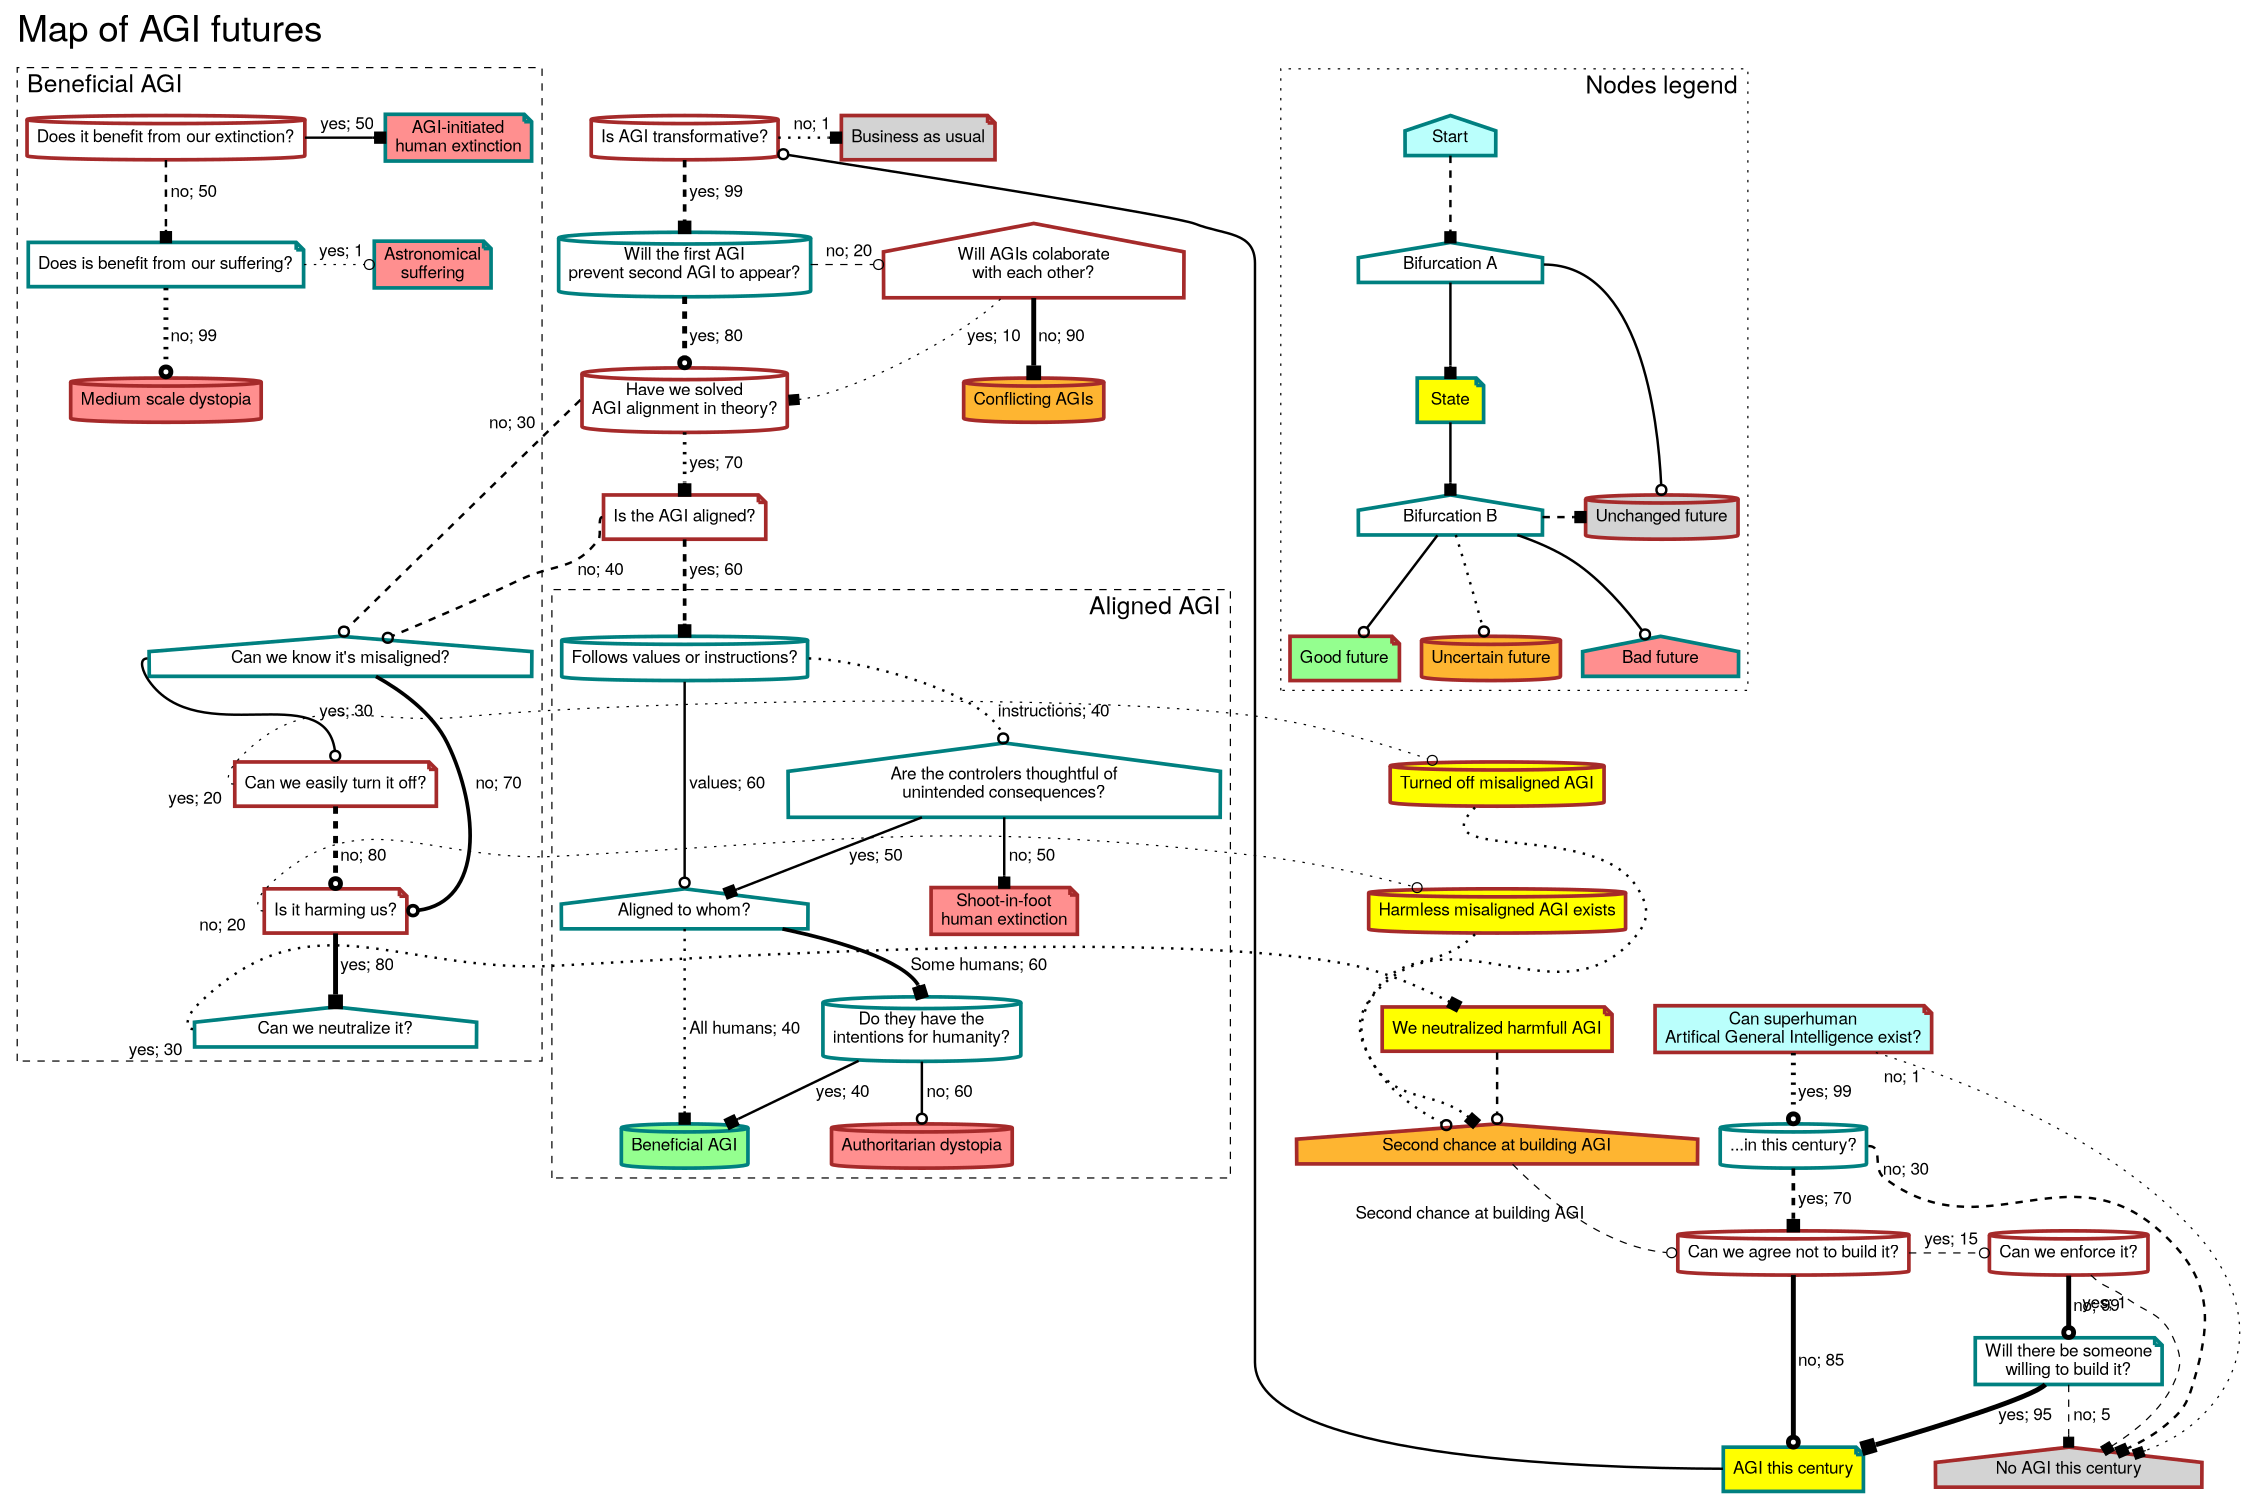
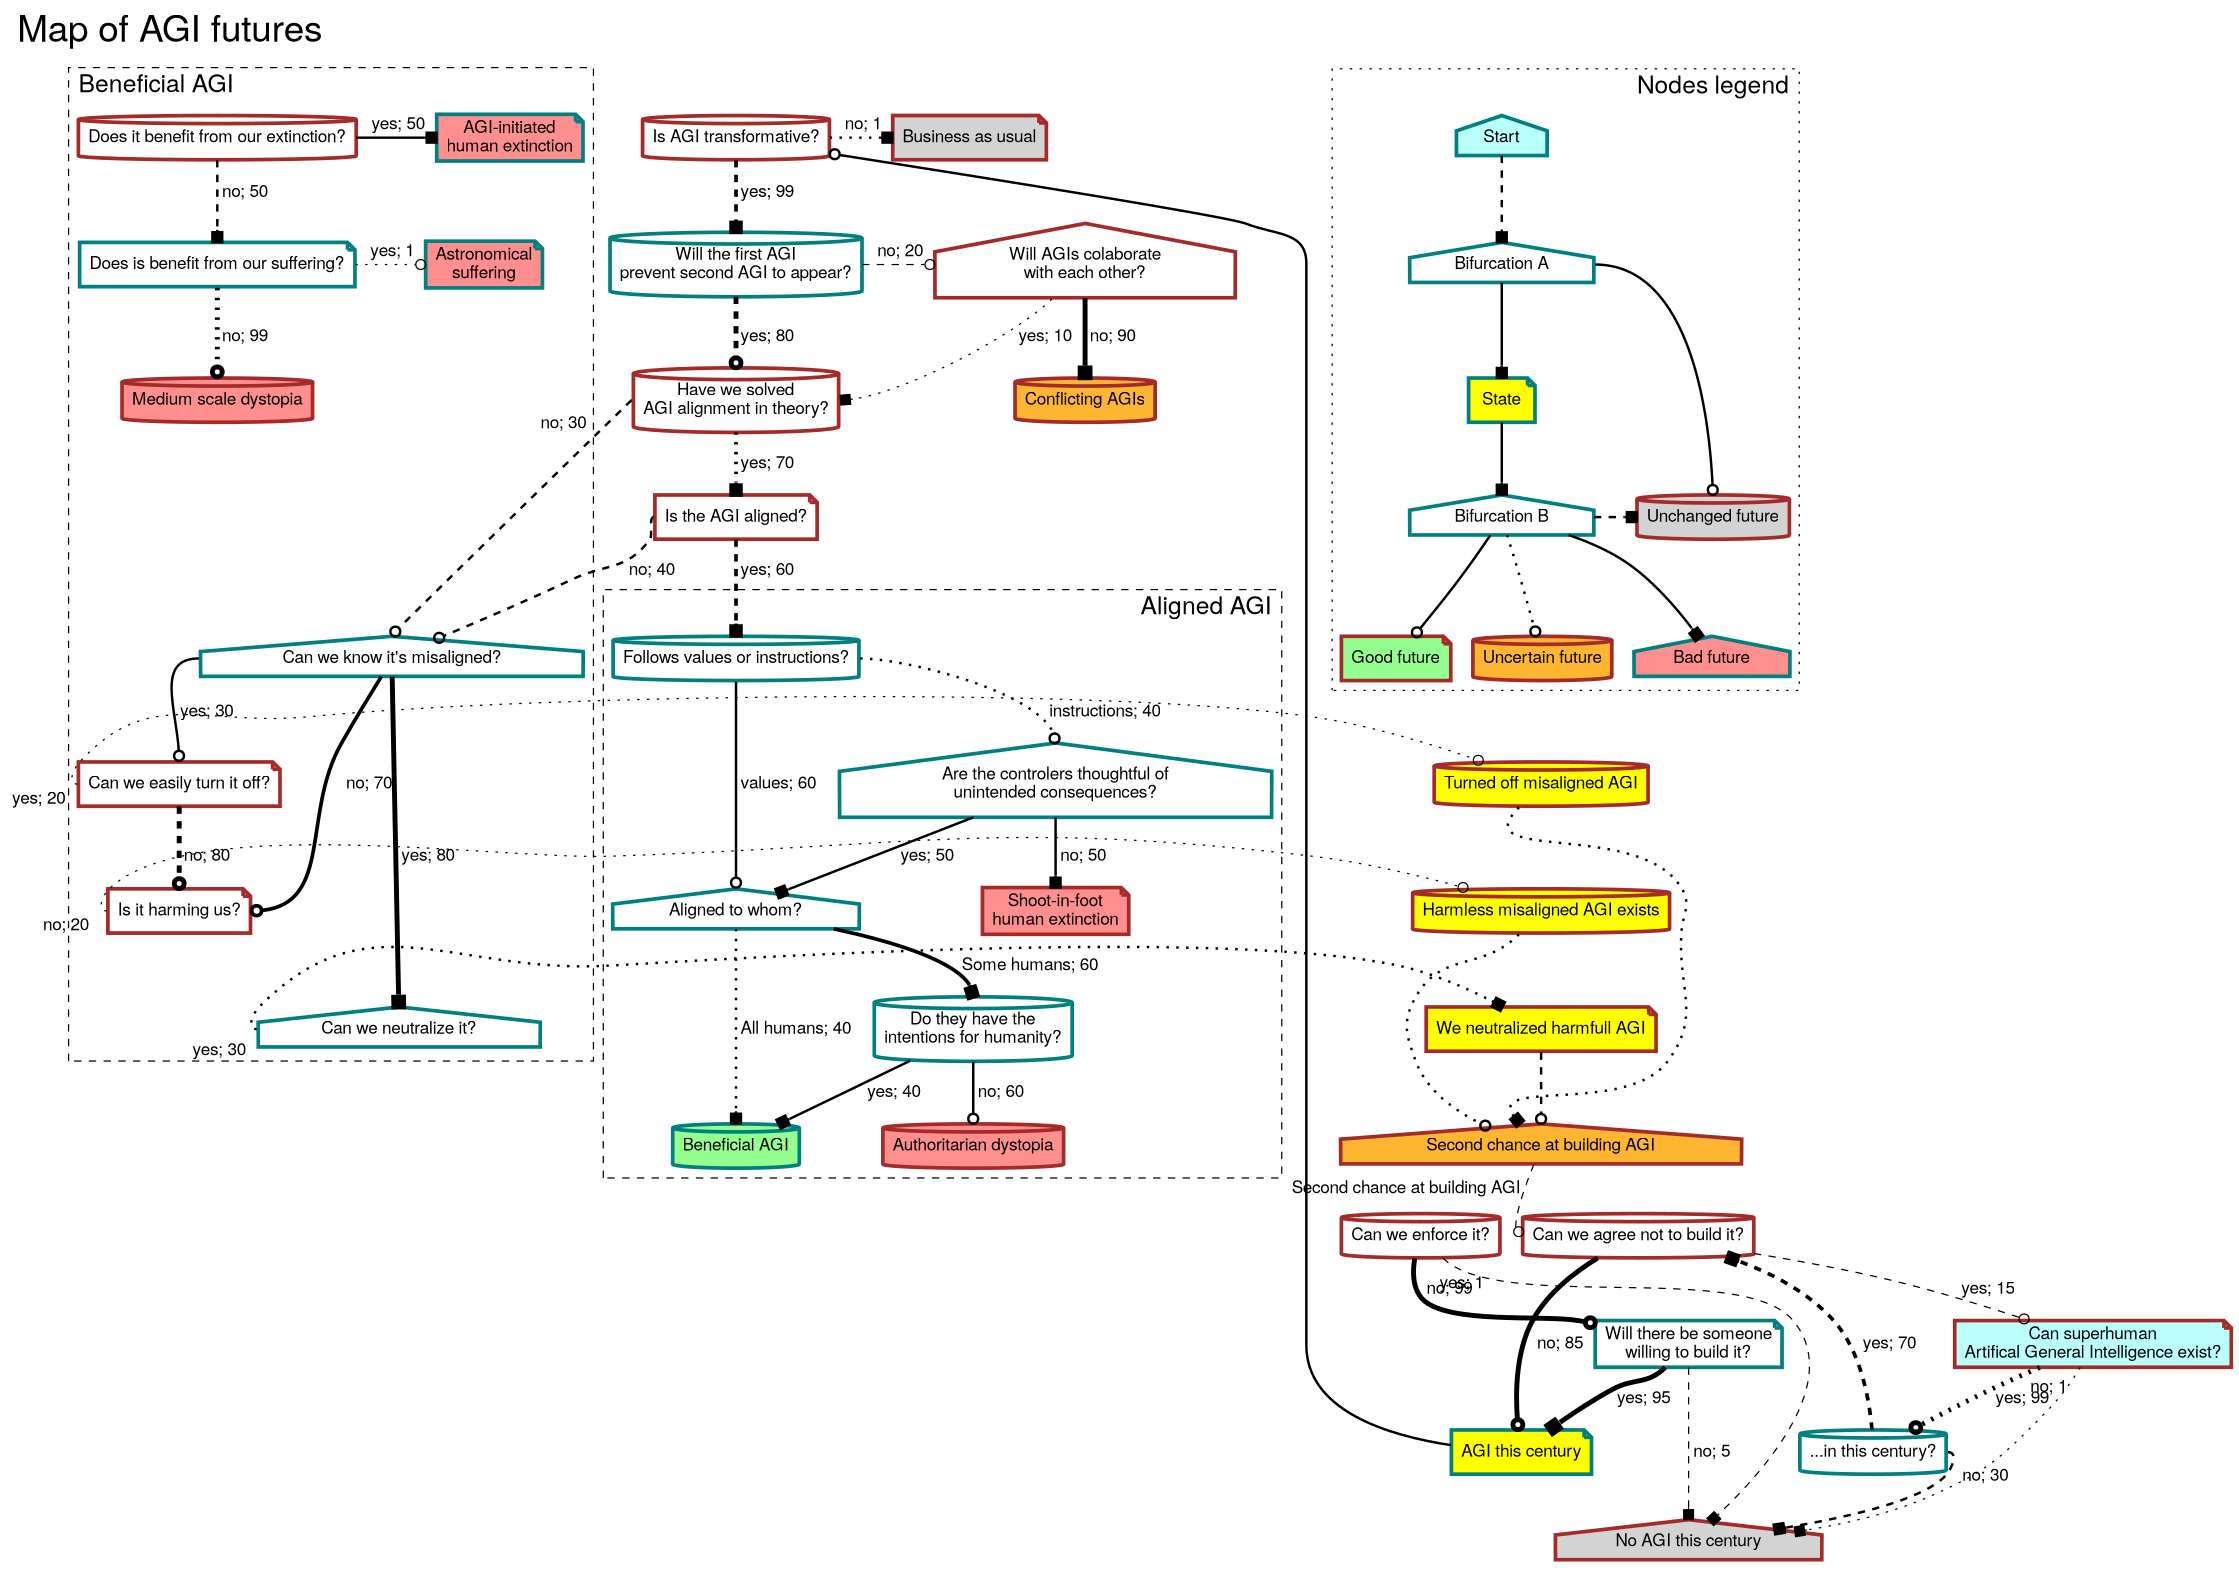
edge "Bifurcation B" -> "Bad future": arrowhead odot -> box
edge "Is it harming us?" -> "Can we neutralize it?": now "Can we know it's misaligned?" -> "Can we neutralize it?"
edge "Can we agree not to build it?" -> "Can we enforce it?": now "Can we agree not to build it?" -> "Can superhuman Artifical General Intelligence exist?"
